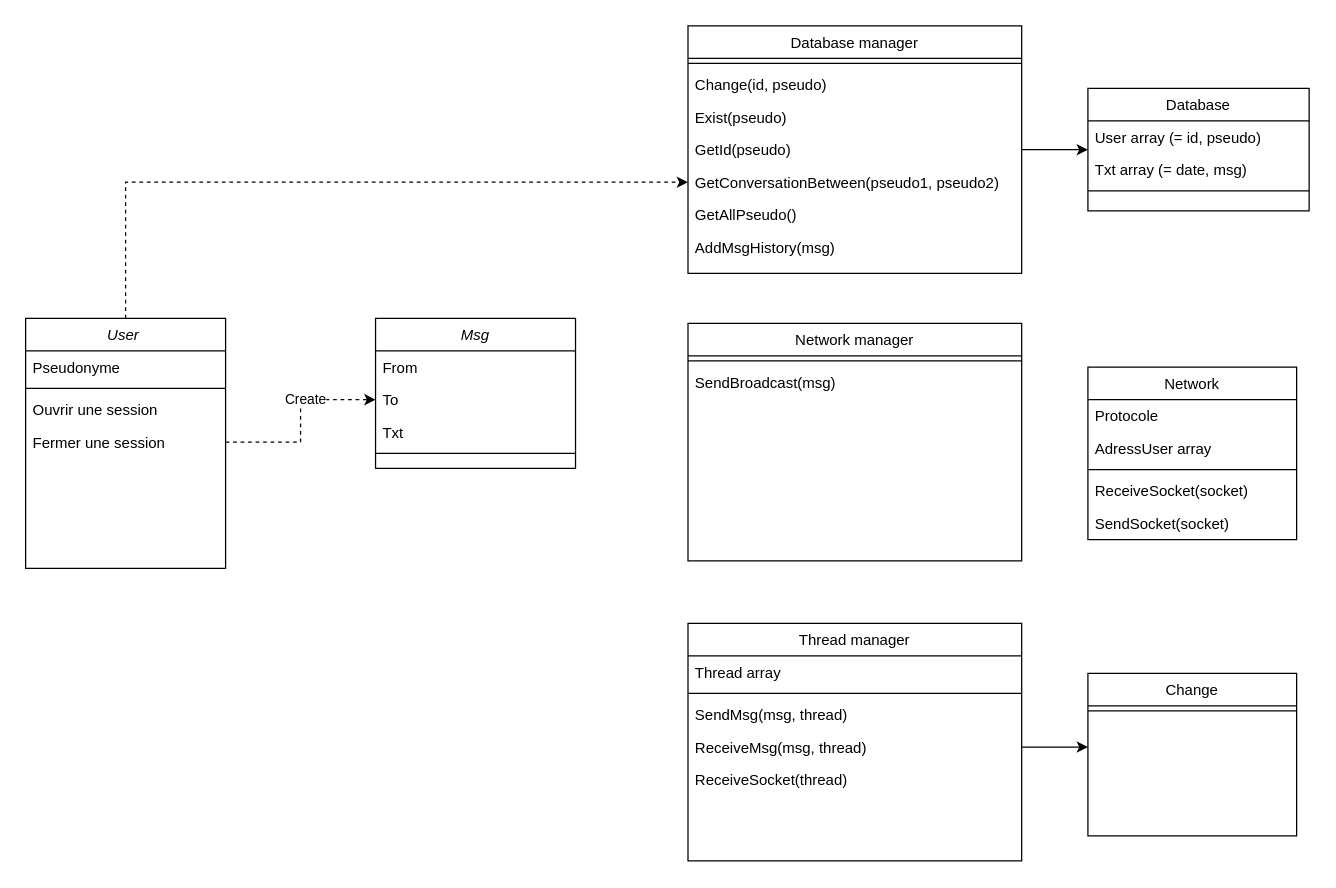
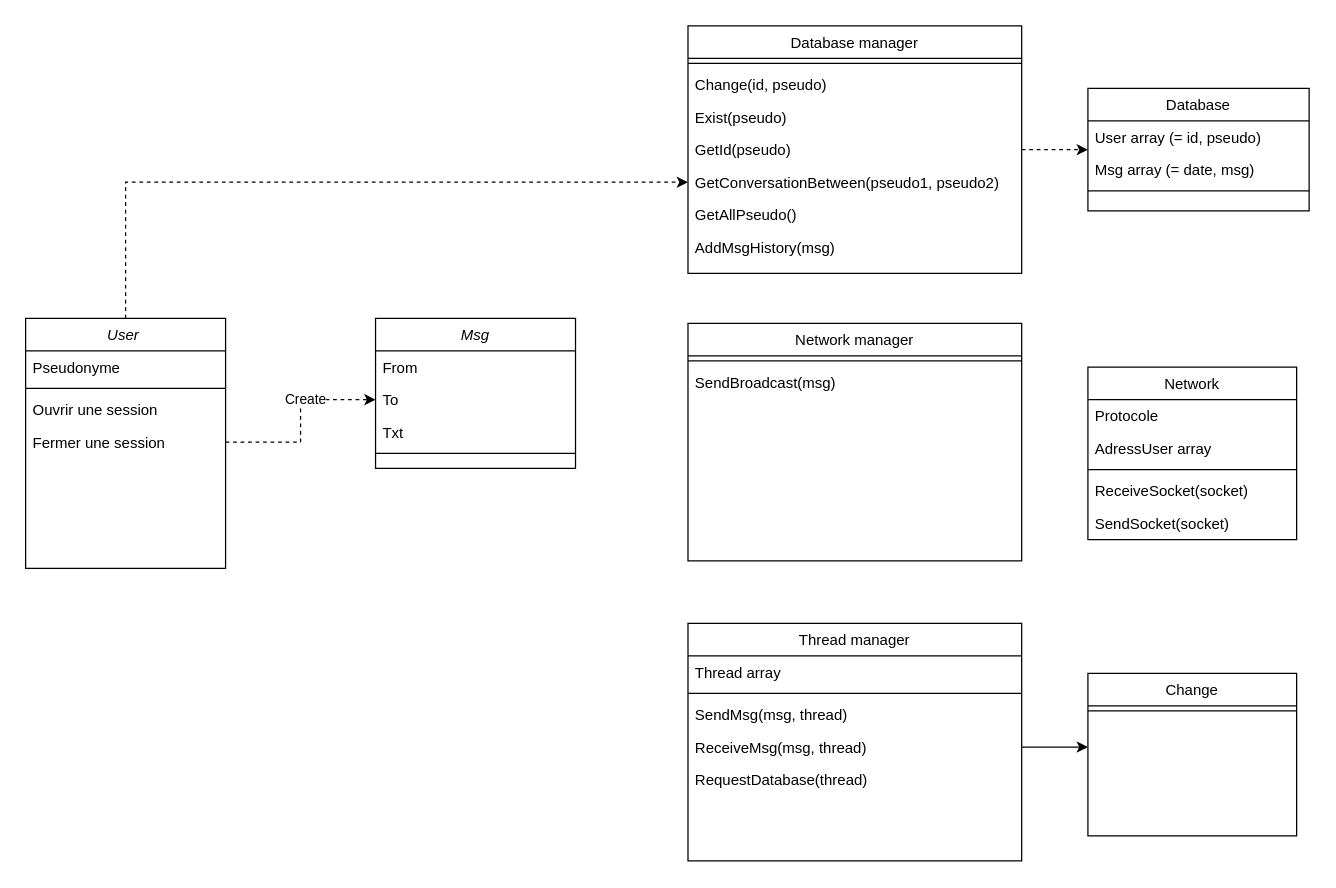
edge "GetId(pseudo)" -> "Database": style solid -> dashed
node "Txt array (= date, msg)": label "Txt array (= date, msg)" -> "Msg array (= date, msg)"
node "ReceiveSocket(thread)": label "ReceiveSocket(thread)" -> "RequestDatabase(thread)"
